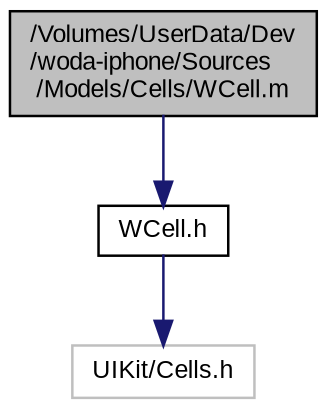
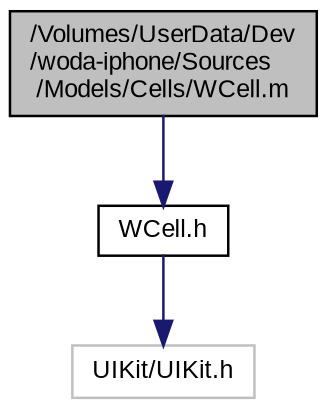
node "UIKit/Cells.h": label "UIKit/Cells.h" -> "UIKit/UIKit.h"
